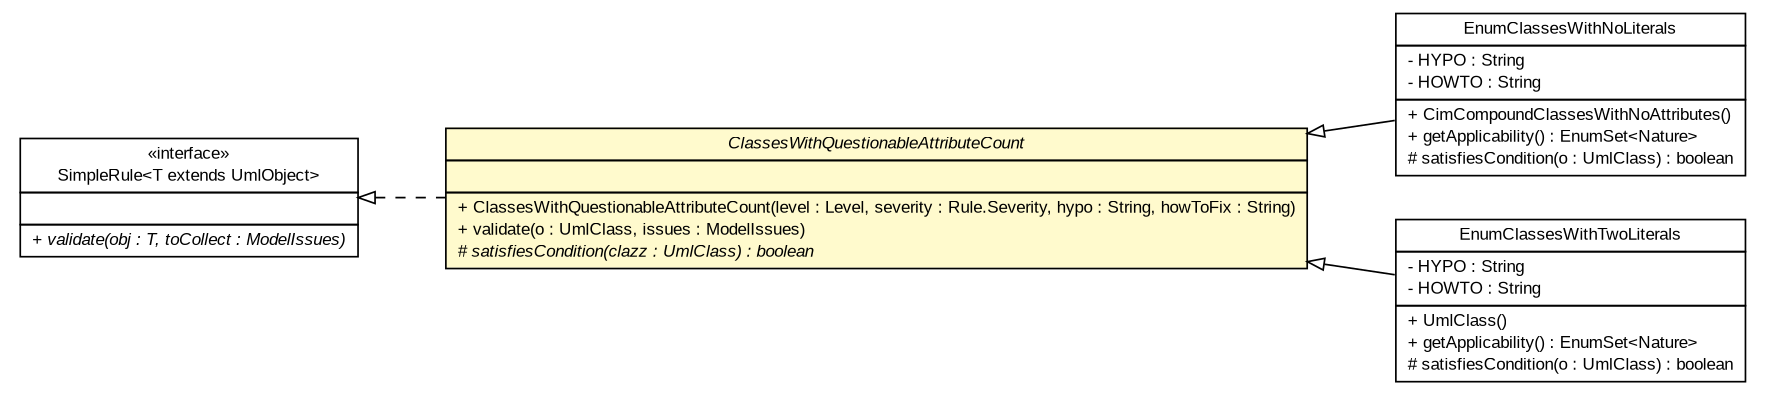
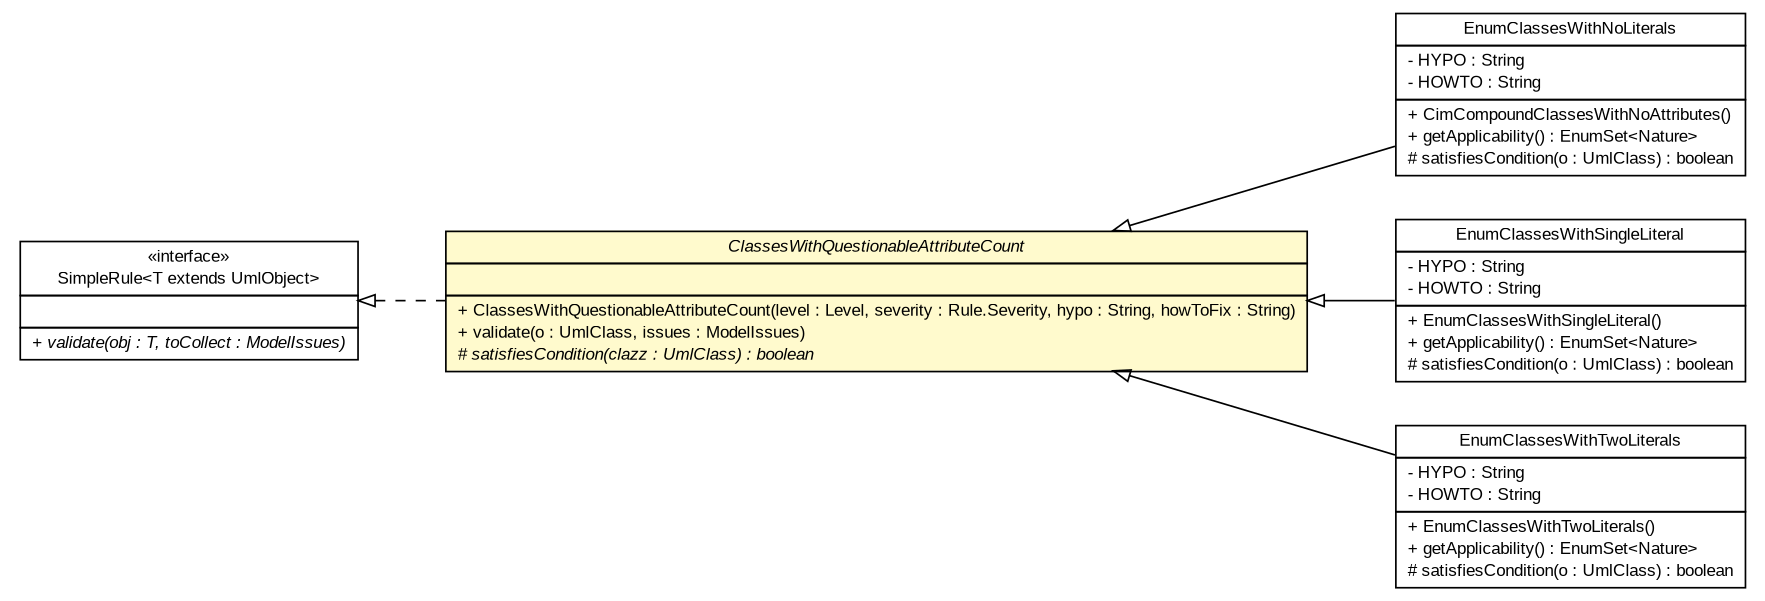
node "EnumClassesWithSingleLiteral": added
node "EnumClassesWithTwoLiterals": text "+ UmlClass()" -> "+ EnumClassesWithTwoLiterals()"
